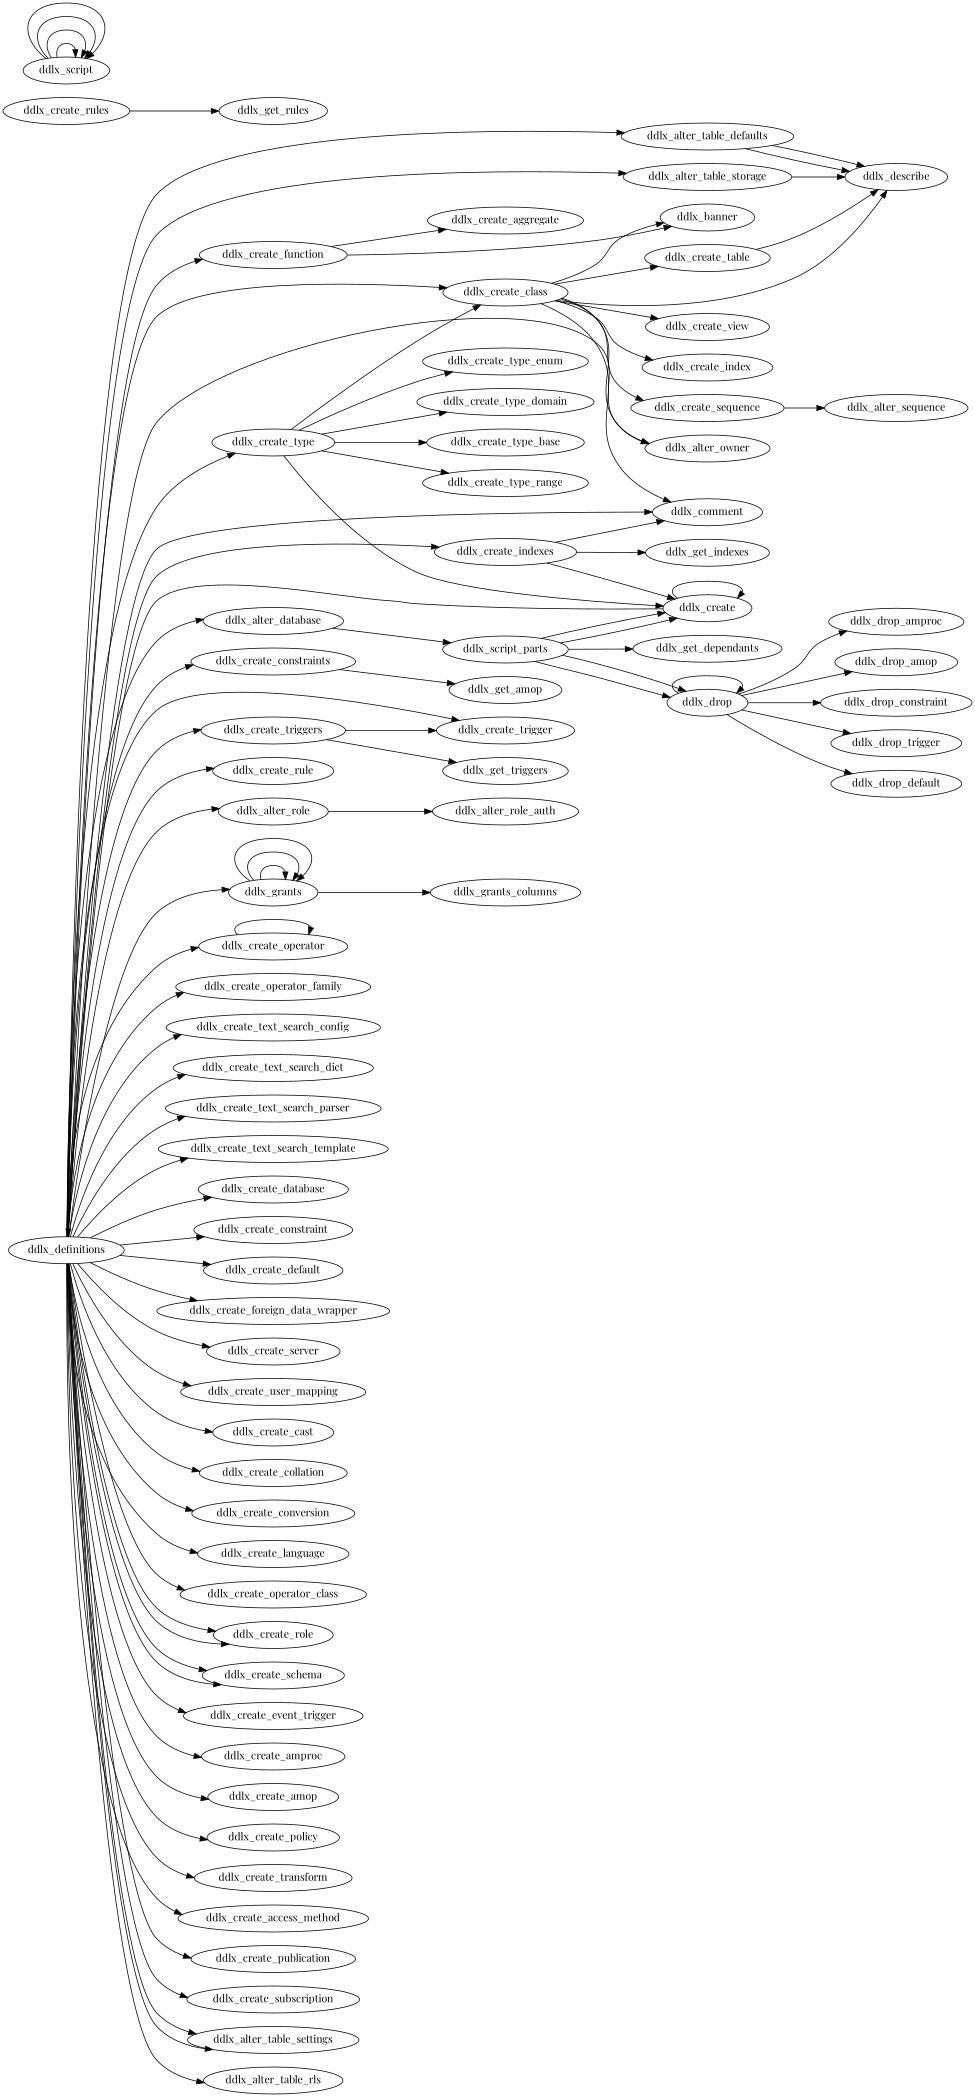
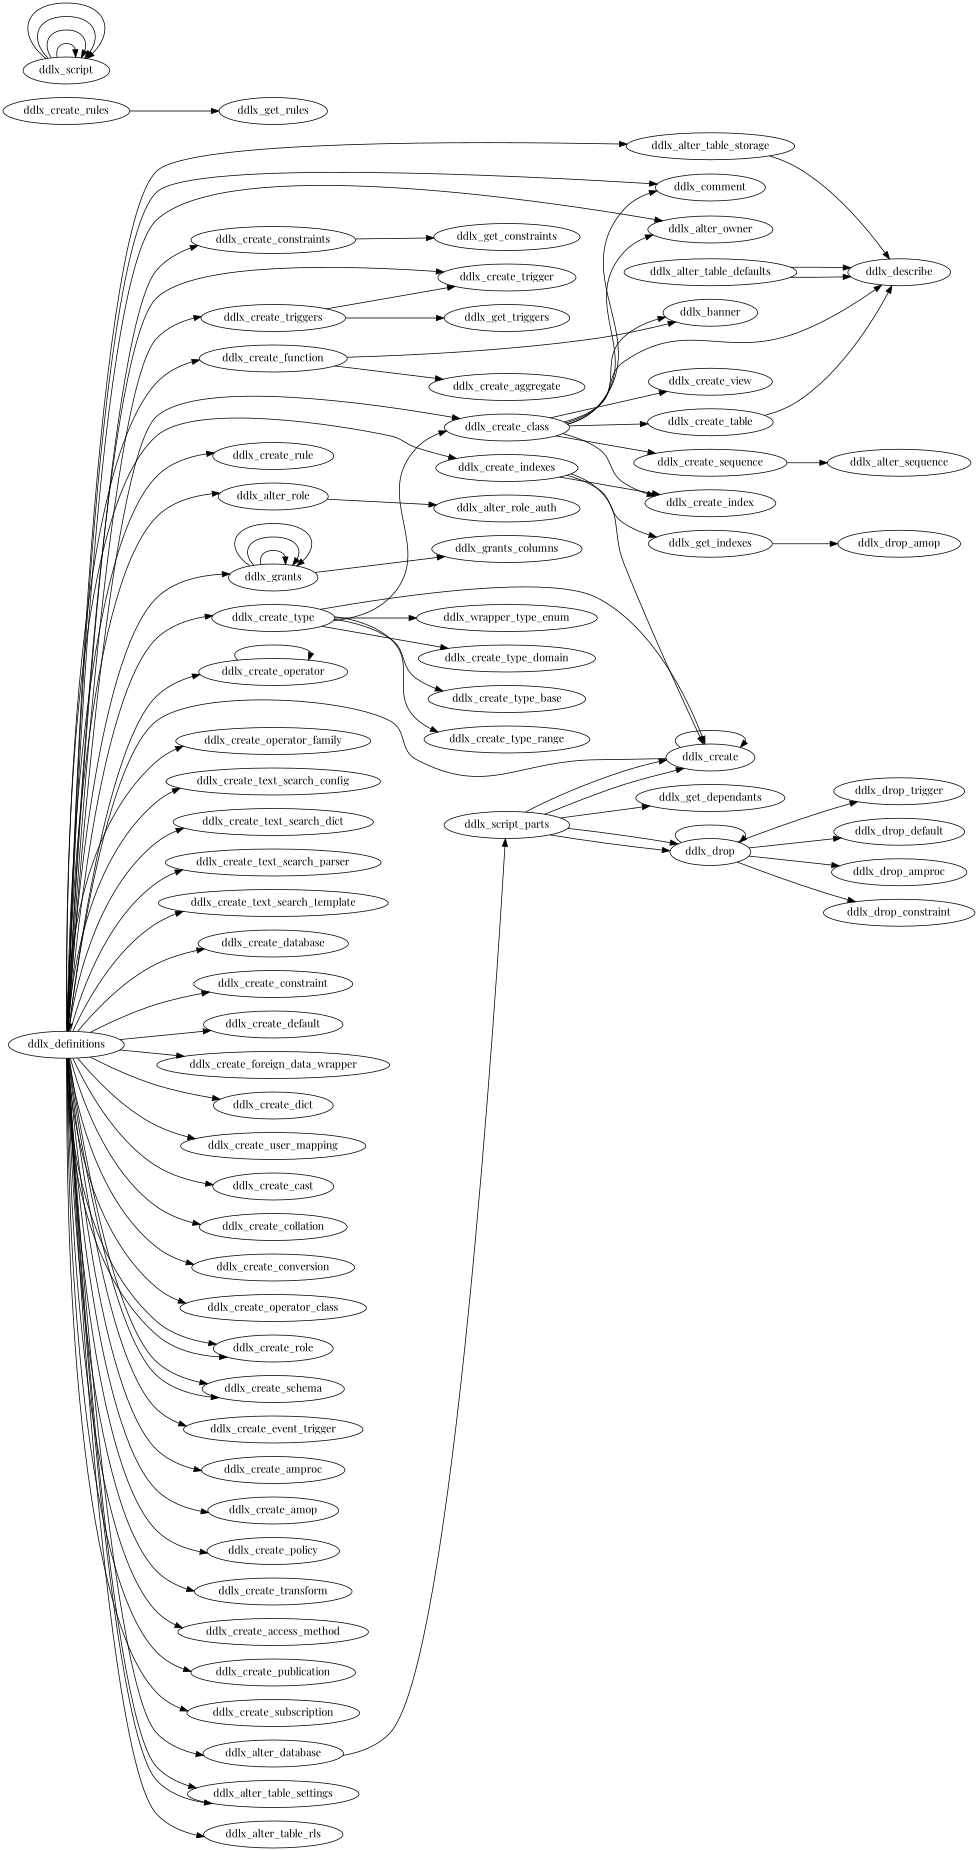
node "ddlx_create_type_enum": label "ddlx_create_type_enum" -> "ddlx_wrapper_type_enum"
edge "ddlx_definitions" -> "ddlx_alter_table_defaults": removed
edge "ddlx_create_indexes" -> "ddlx_comment": now "ddlx_create_indexes" -> "ddlx_create_index"
edge "ddlx_drop" -> "ddlx_drop_amop": now "ddlx_get_indexes" -> "ddlx_drop_amop"
node "ddlx_get_amop": label "ddlx_get_amop" -> "ddlx_get_constraints"
node "ddlx_create_server": label "ddlx_create_server" -> "ddlx_create_dict"
node "ddlx_create_language": removed
